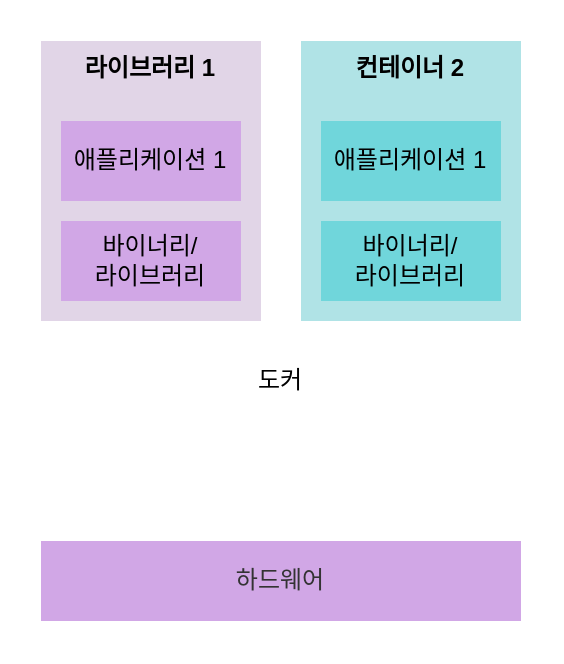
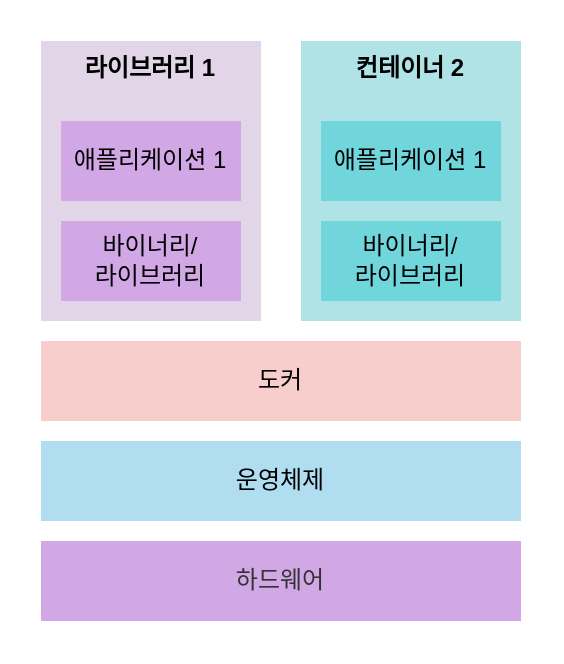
node "도커": fillcolor #ffffff -> #f8cecc
node "운영체제": added
